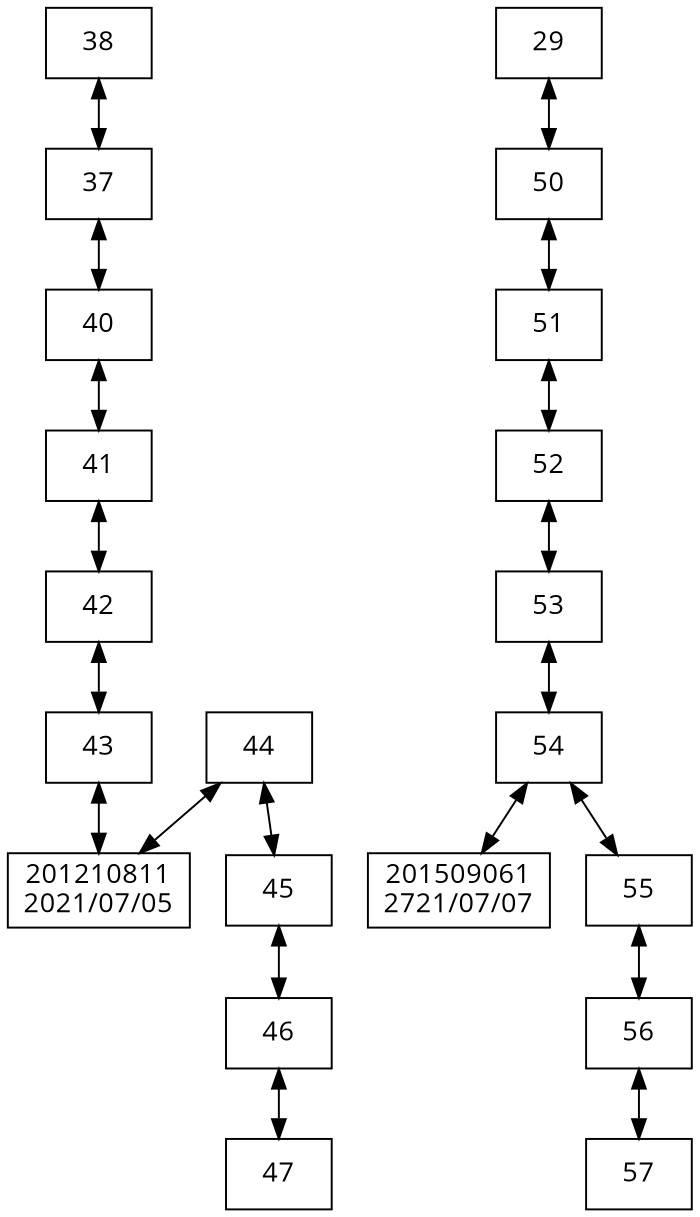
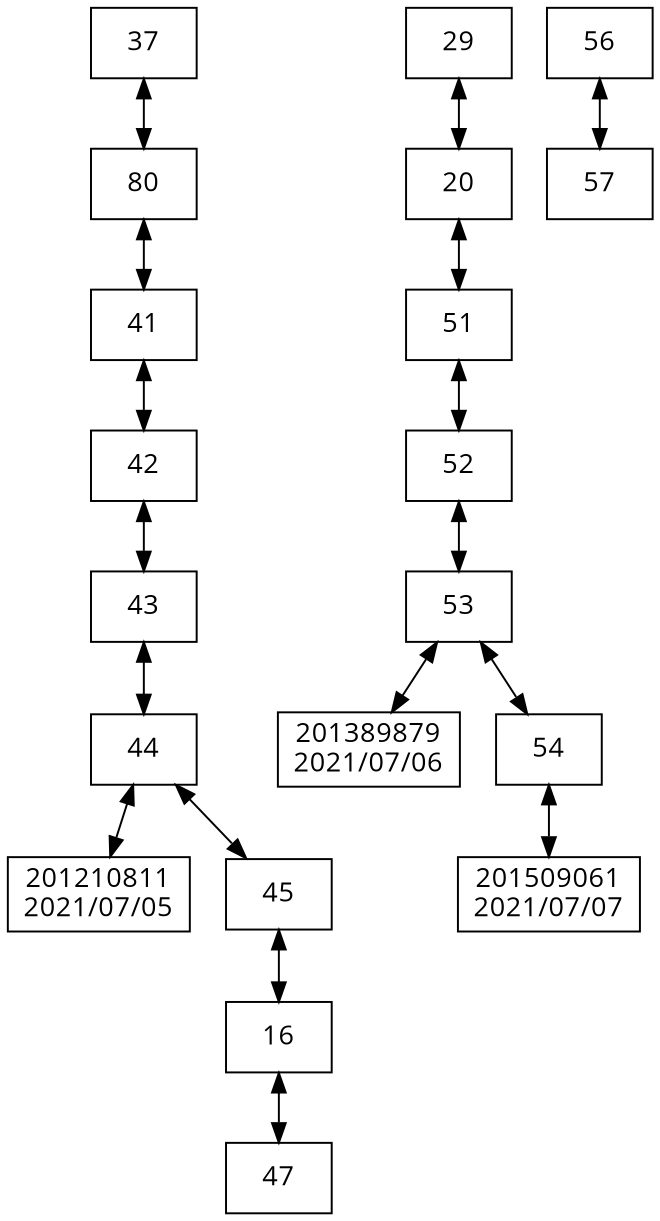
node "38": removed
node "50": label "50" -> "20"
node "40": label "40" -> "80"
node "201389879 2021/07/06": added
edge "43" -- "201210811 2021/07/05": now "43" -- "44"
node "201509061 2721/07/07": label "201509061 2721/07/07" -> "201509061 2021/07/07"
node "55": removed
node "46": label "46" -> "16"
